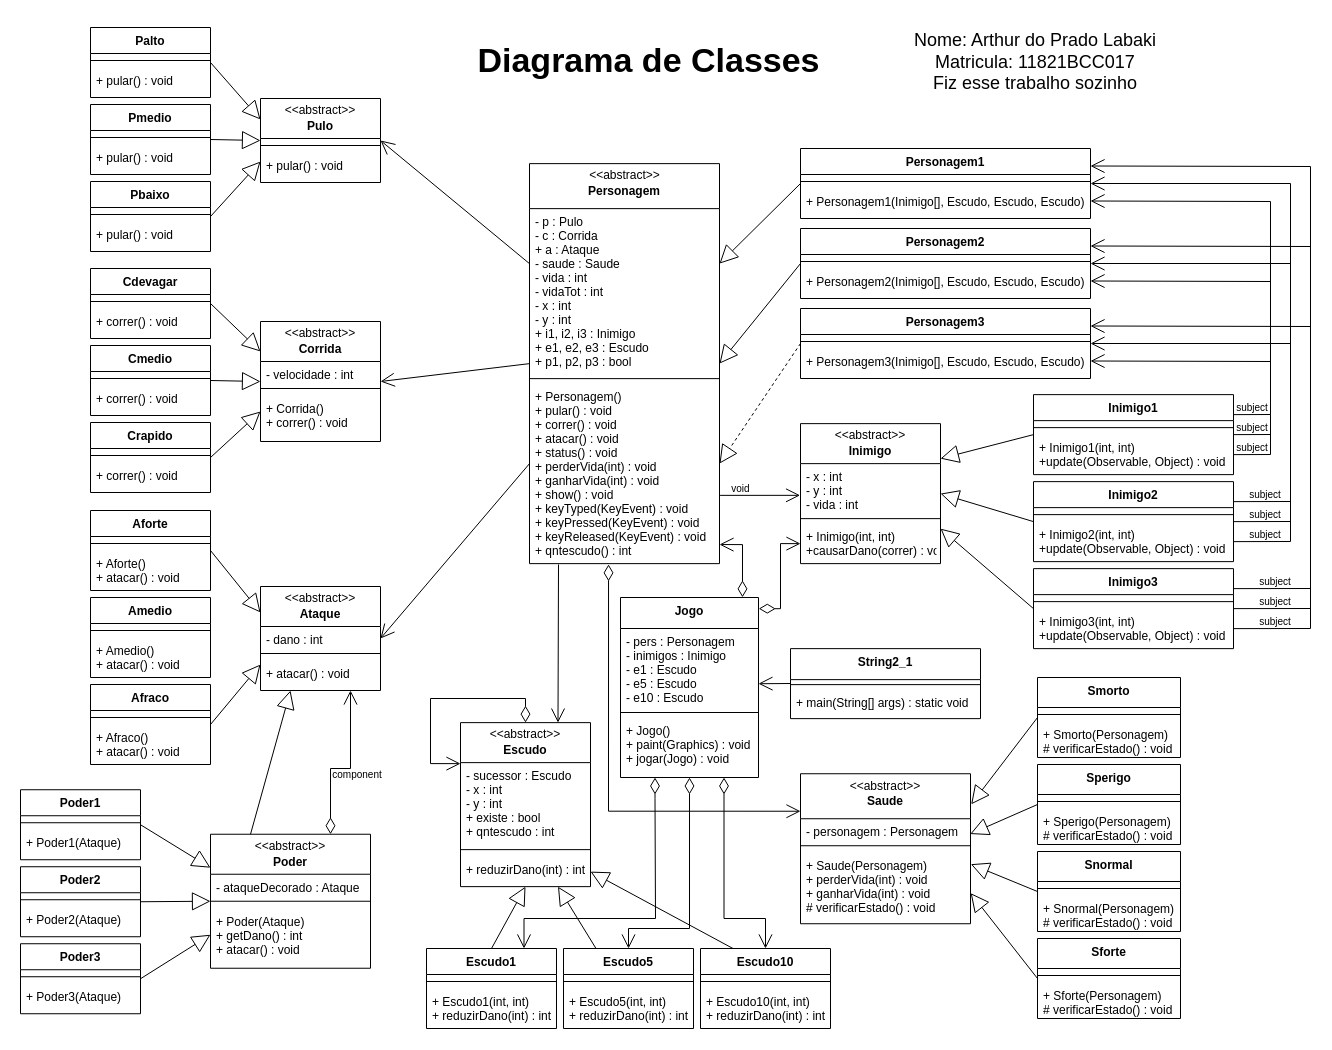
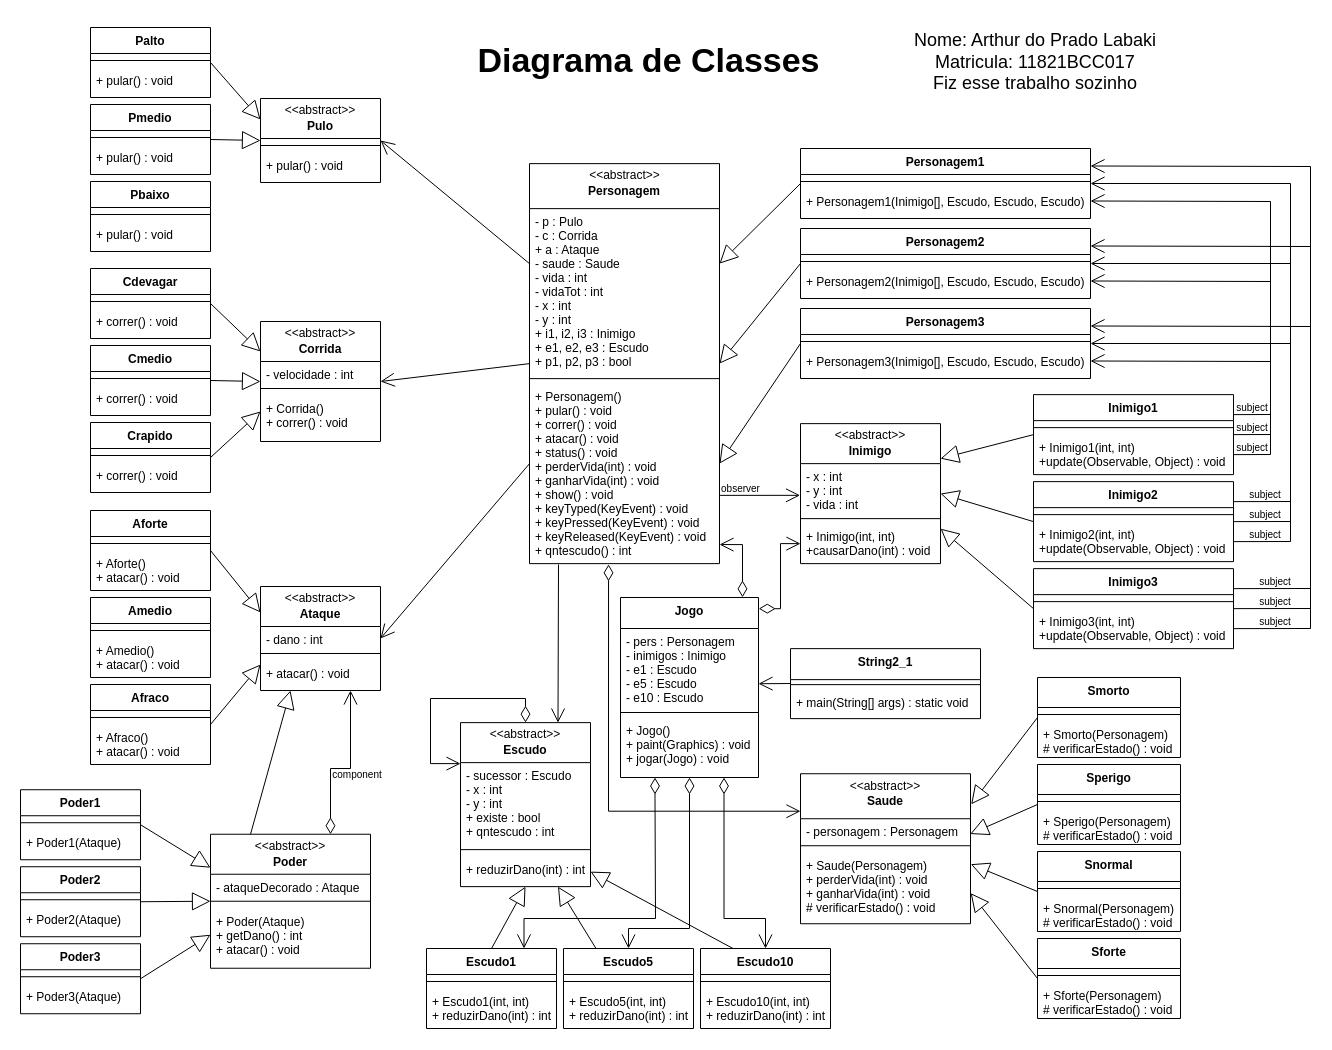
edge "Pbaixo" -> "Pulo": removed
edge "Personagem3" -> "Personagem": style dashed -> solid
node "void": label "void" -> "observer"
node "+ Inimigo(int, int) +causarDano(correr) : void": label "+ Inimigo(int, int) +causarDano(correr) : void" -> "+ Inimigo(int, int) +causarDano(int) : void"
